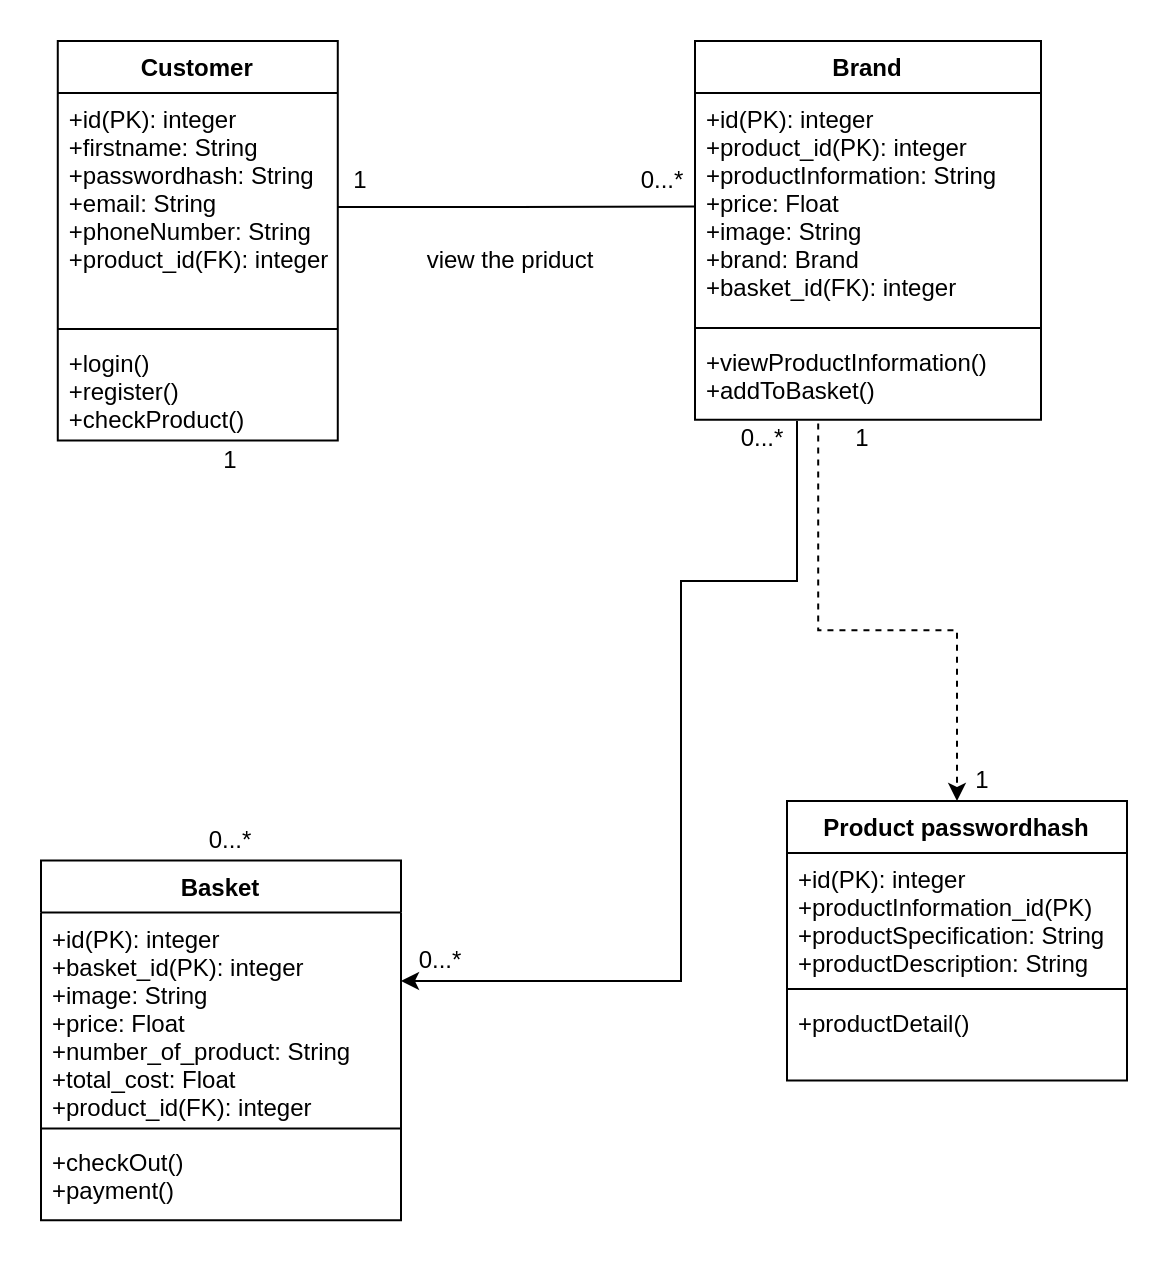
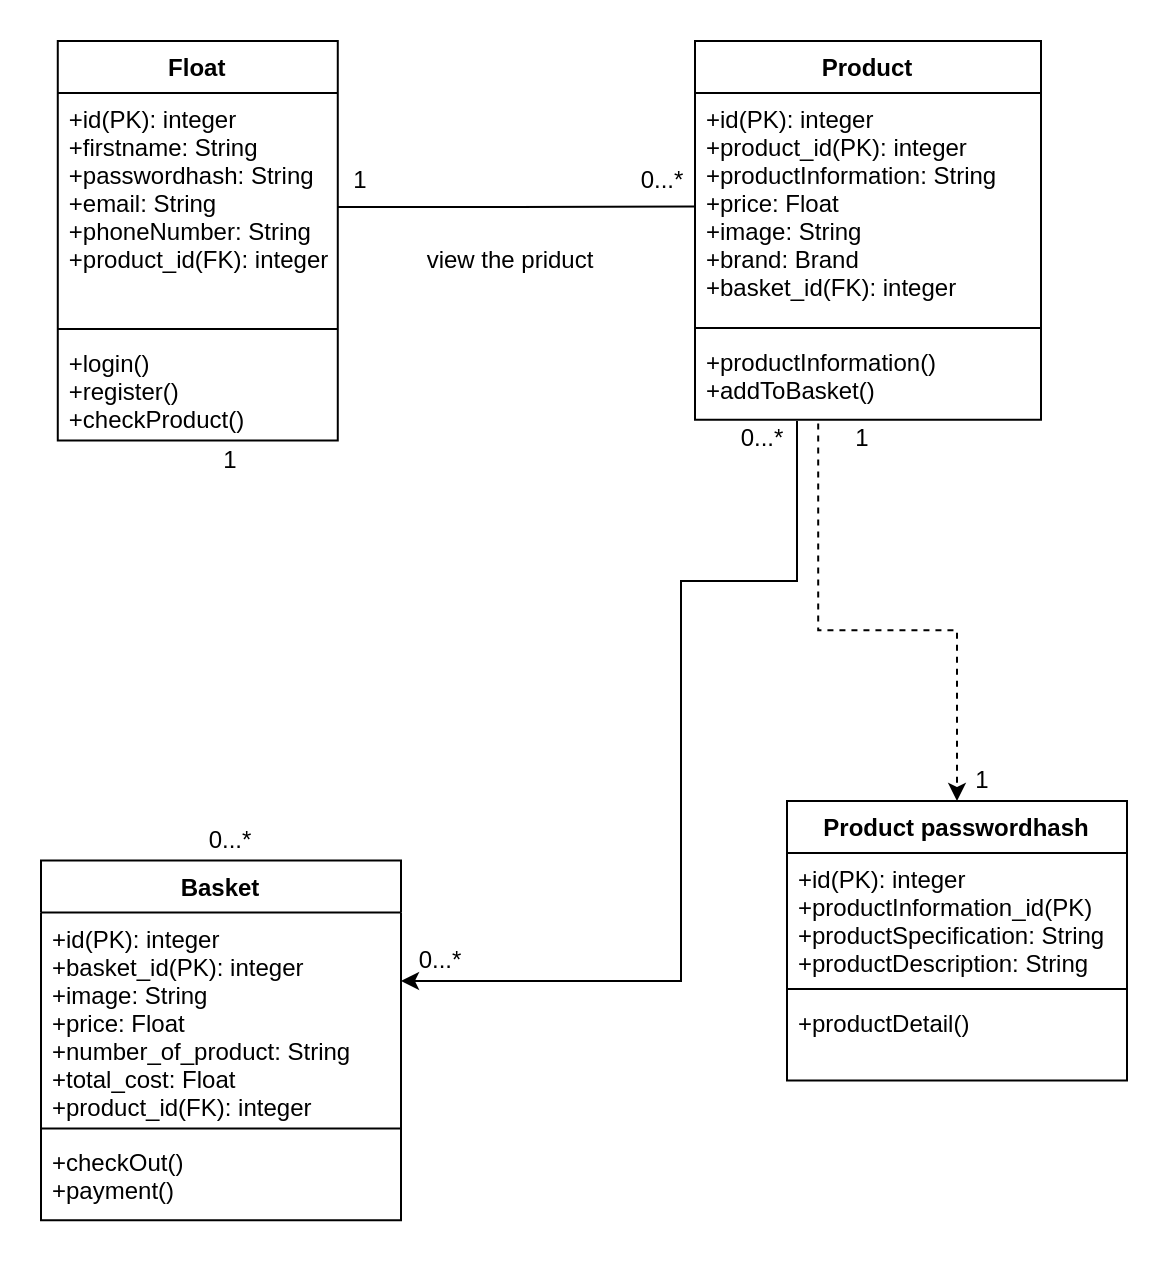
node "Customer": label "Customer" -> "Float"
node "Brand": label "Brand" -> "Product"
node "+viewProductInformation() +addToBasket()": label "+viewProductInformation() +addToBasket()" -> "+productInformation() +addToBasket()"
